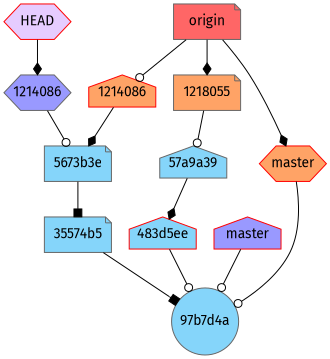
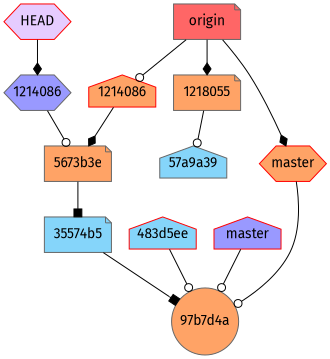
node "5673b3e": fillcolor #85d5fa -> #ffa366
edge "57a9a39" -> "483d5ee": removed
node "97b7d4a": fillcolor #85d5fa -> #ffa366
